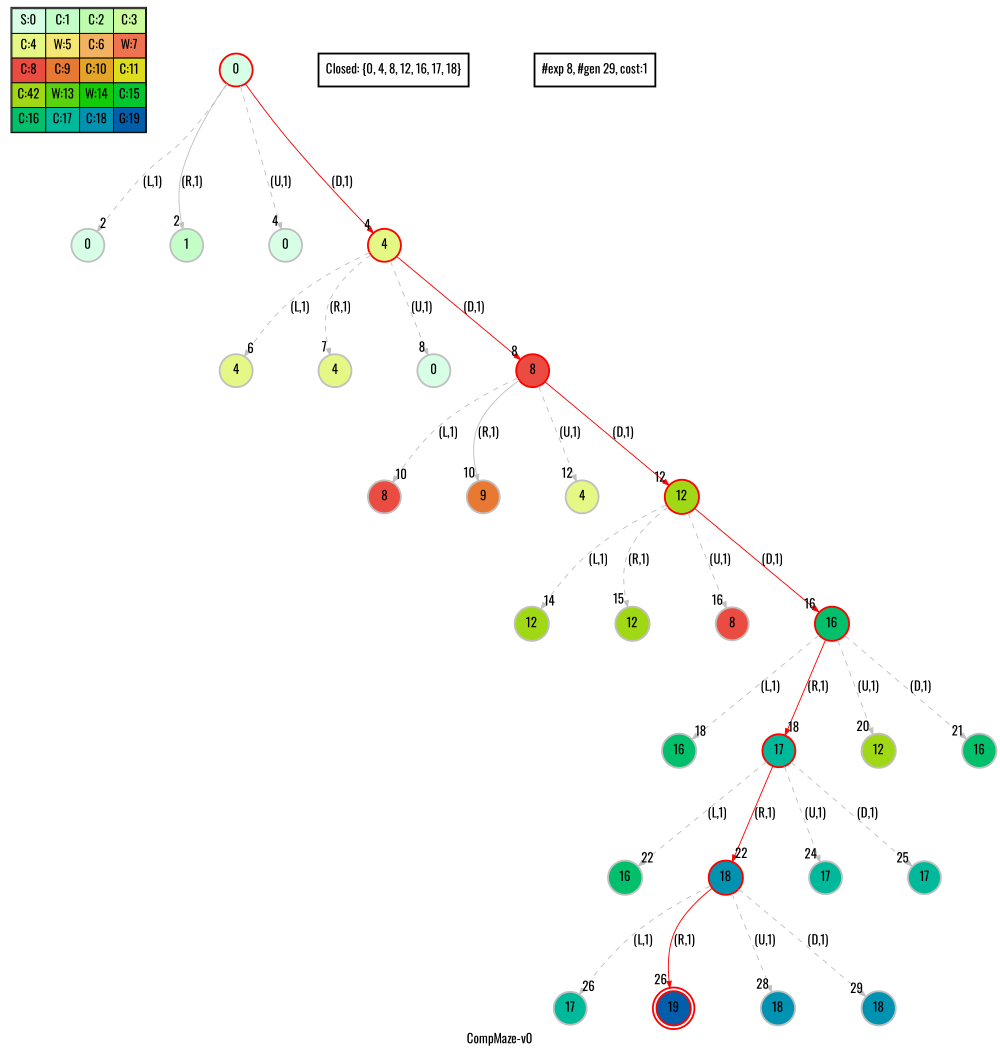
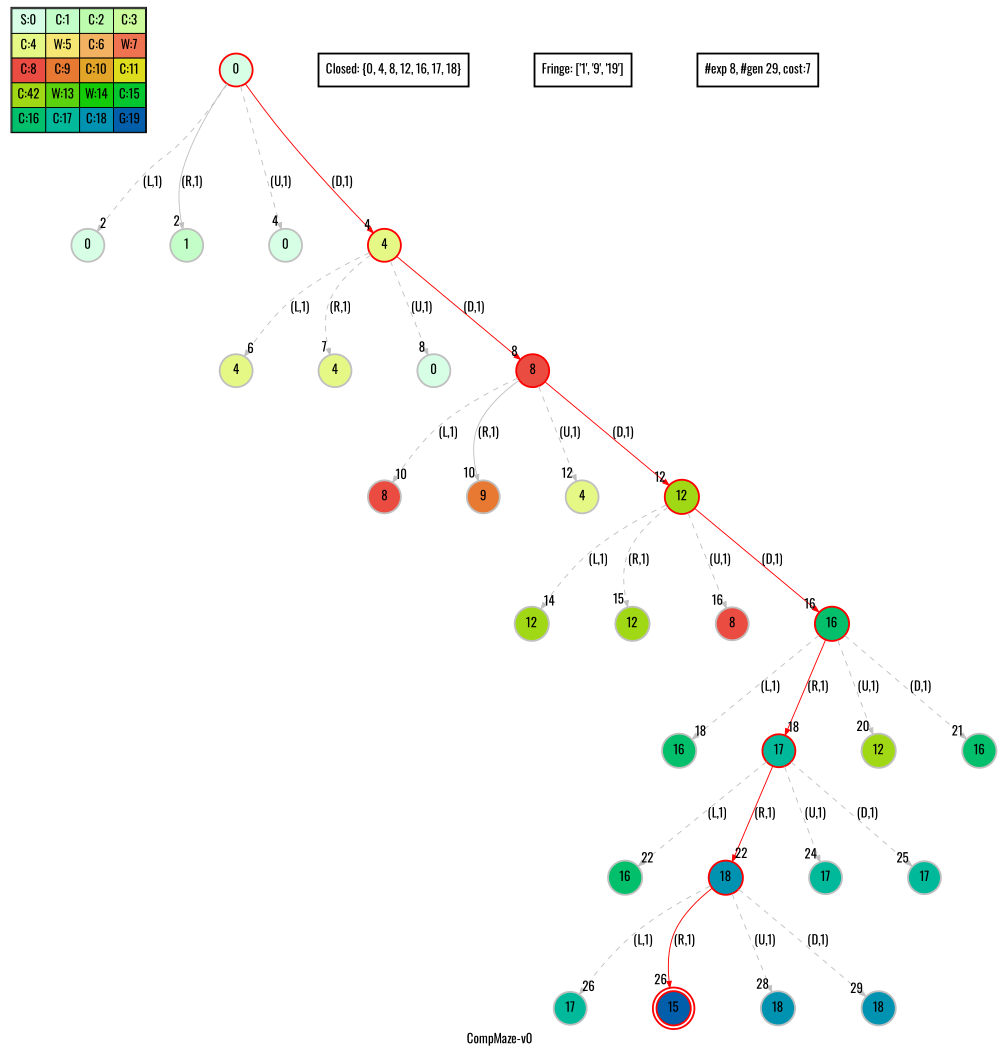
node "Fringe: ['1', '9', '19']": added
node "#exp 8, #gen 29, cost:1": label "#exp 8, #gen 29, cost:1" -> "#exp 8, #gen 29, cost:7"
node "19": label "19" -> "15"
